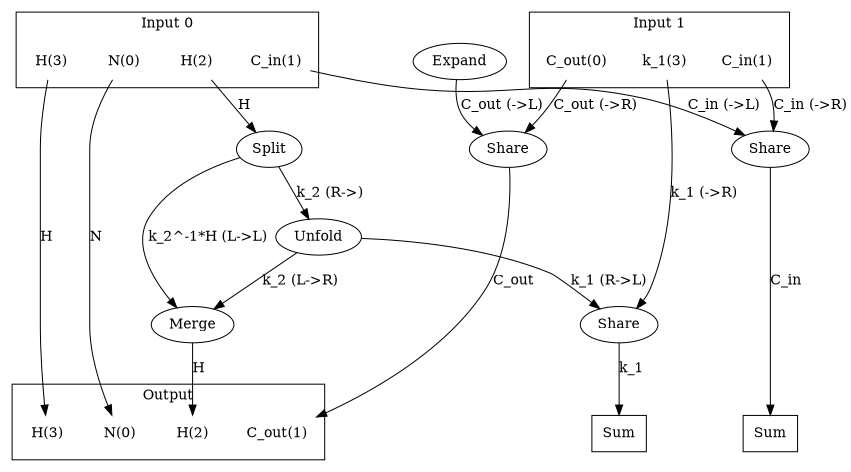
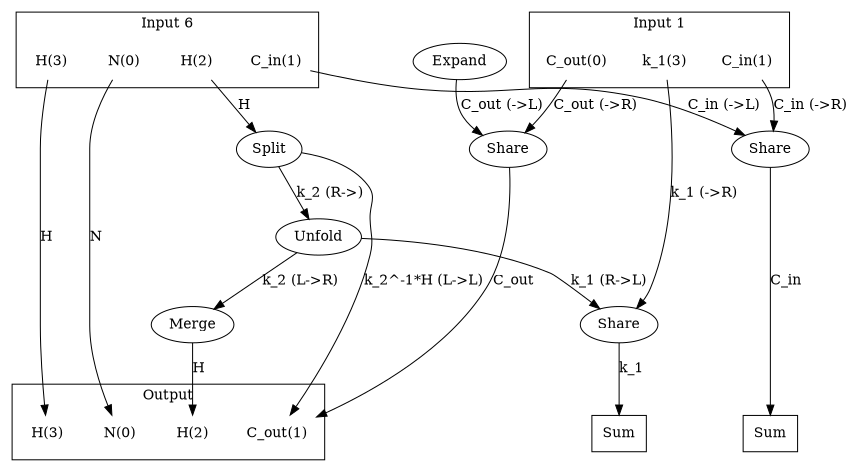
cluster "Input 0": label "Input 0" -> "Input 6"
edge "Split" -> "Merge": now "Split" -> "C_out(1)"
